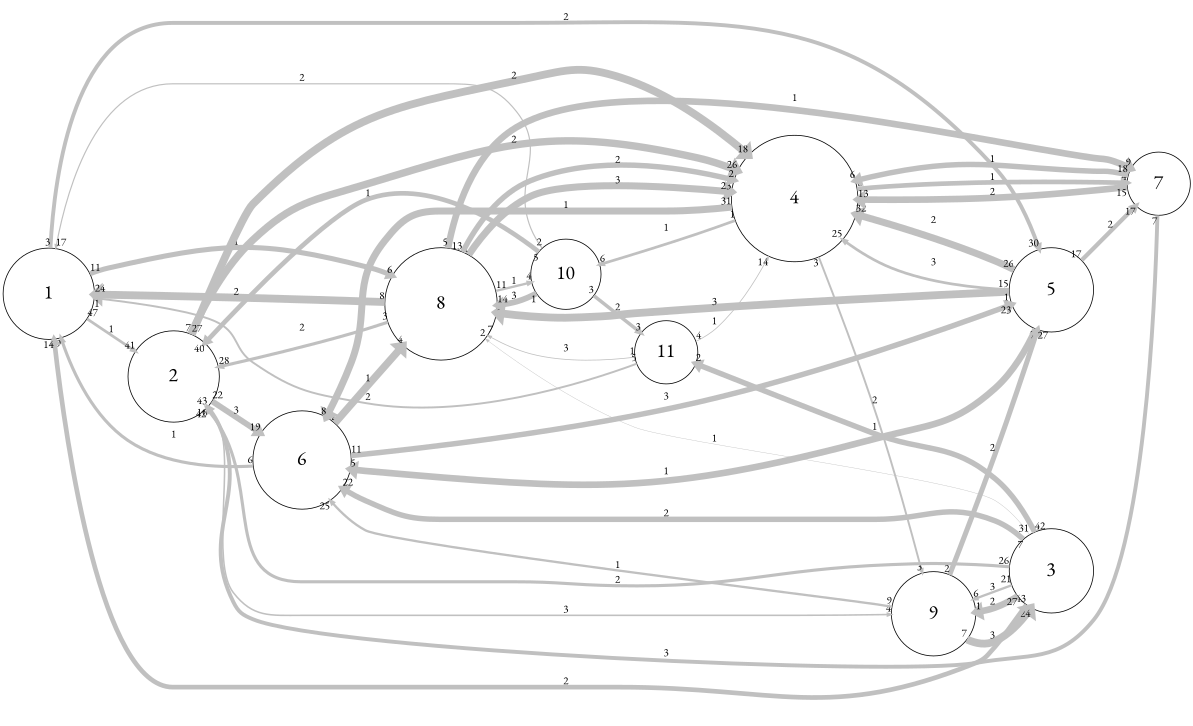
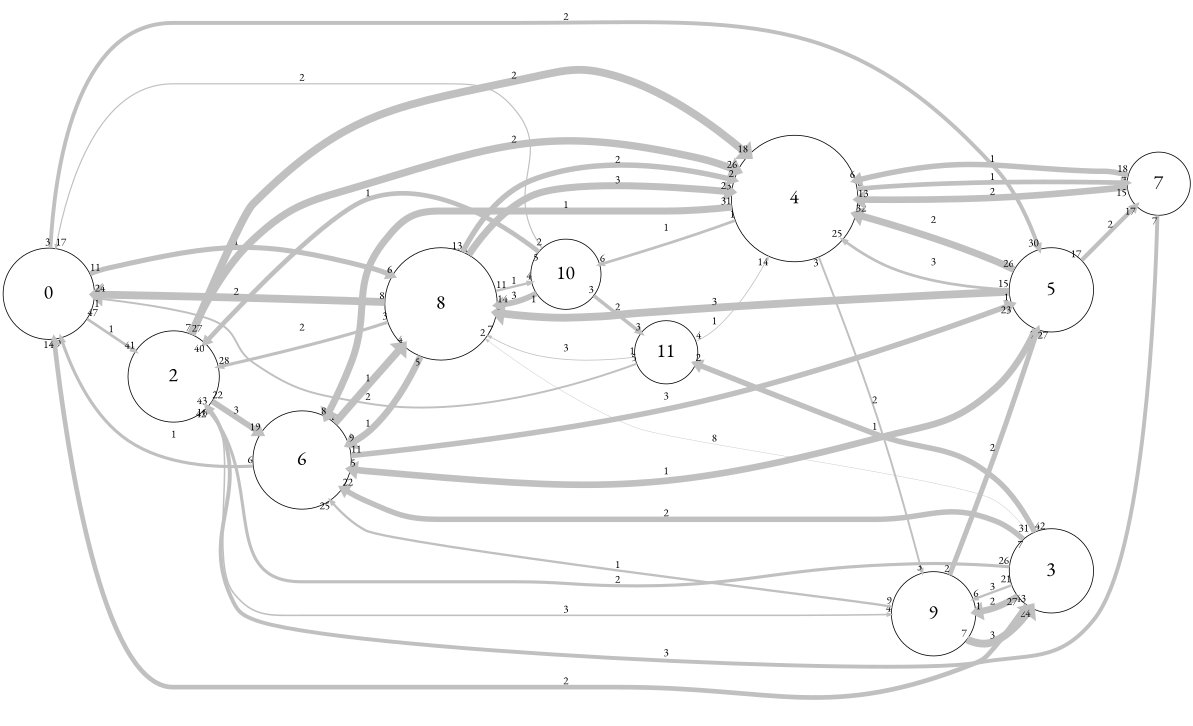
edge "8" -> "7": now "8" -> "6"
node "1": label "1" -> "0"
edge "3" -> "8": label "1" -> "8"
